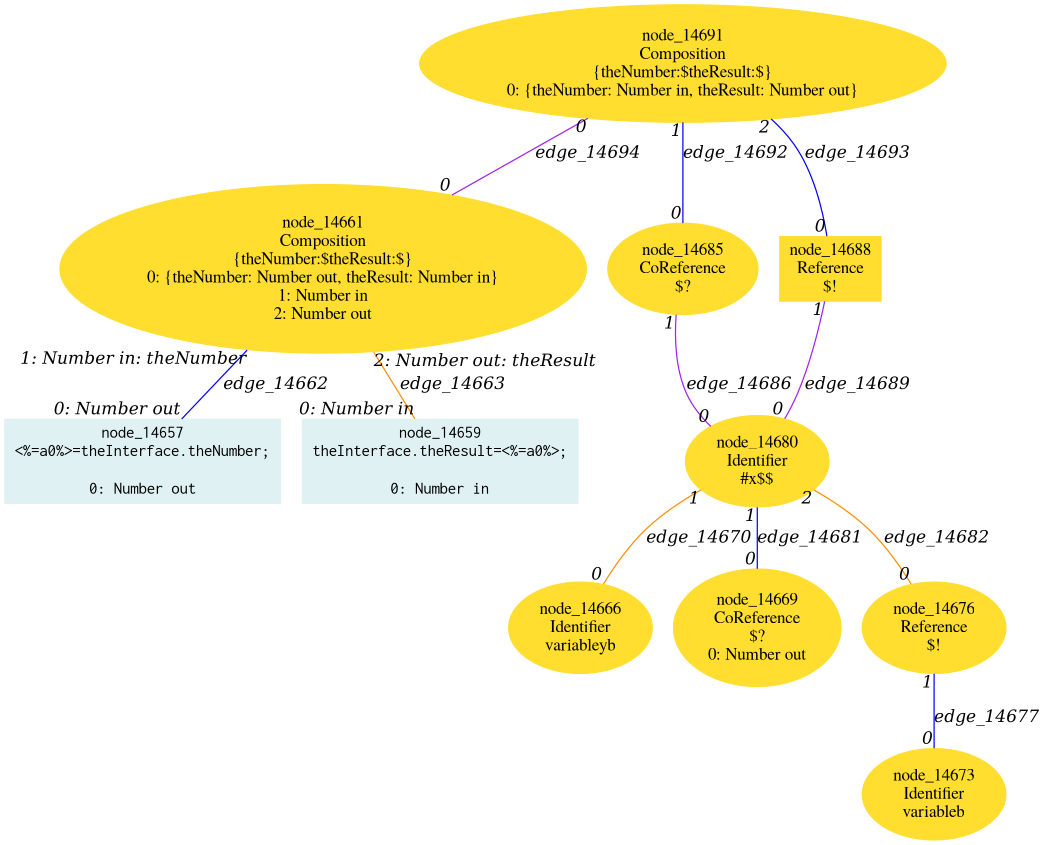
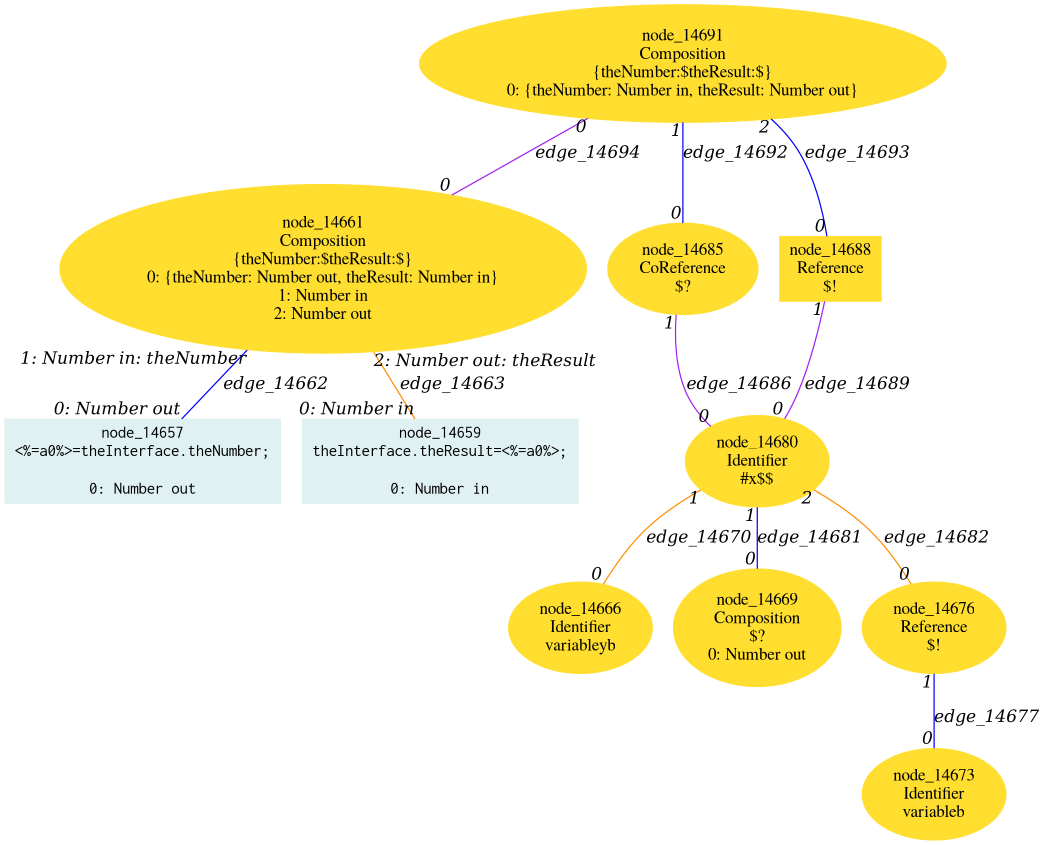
node "node_14669 CoReference $? 0: Number out": label "node_14669 CoReference $? 0: Number out" -> "node_14669 Composition $? 0: Number out"
